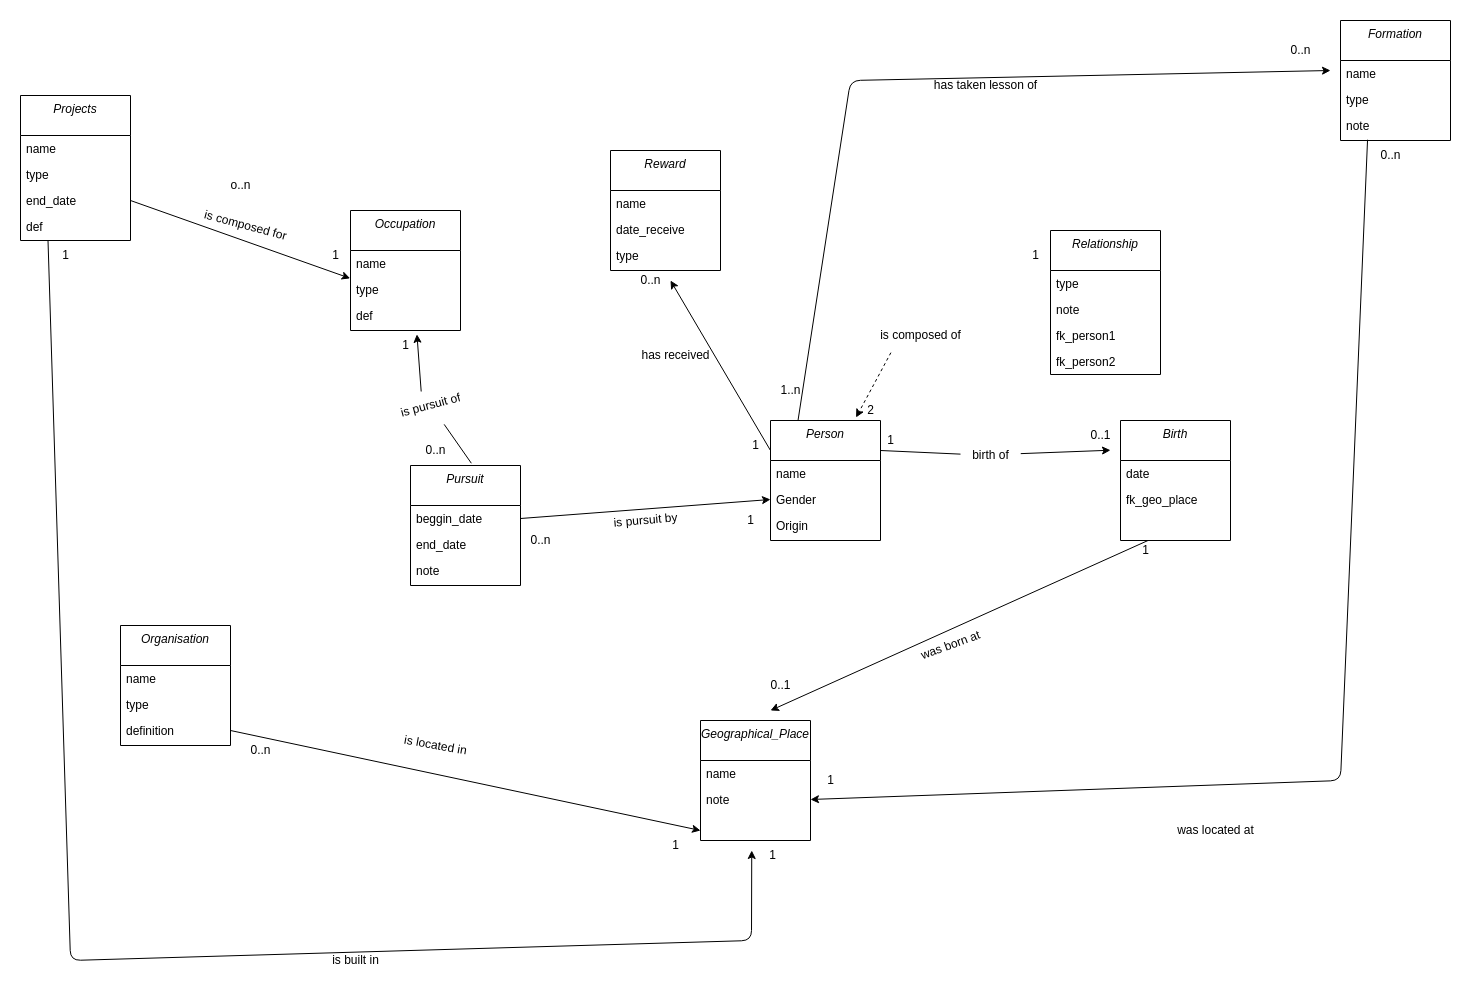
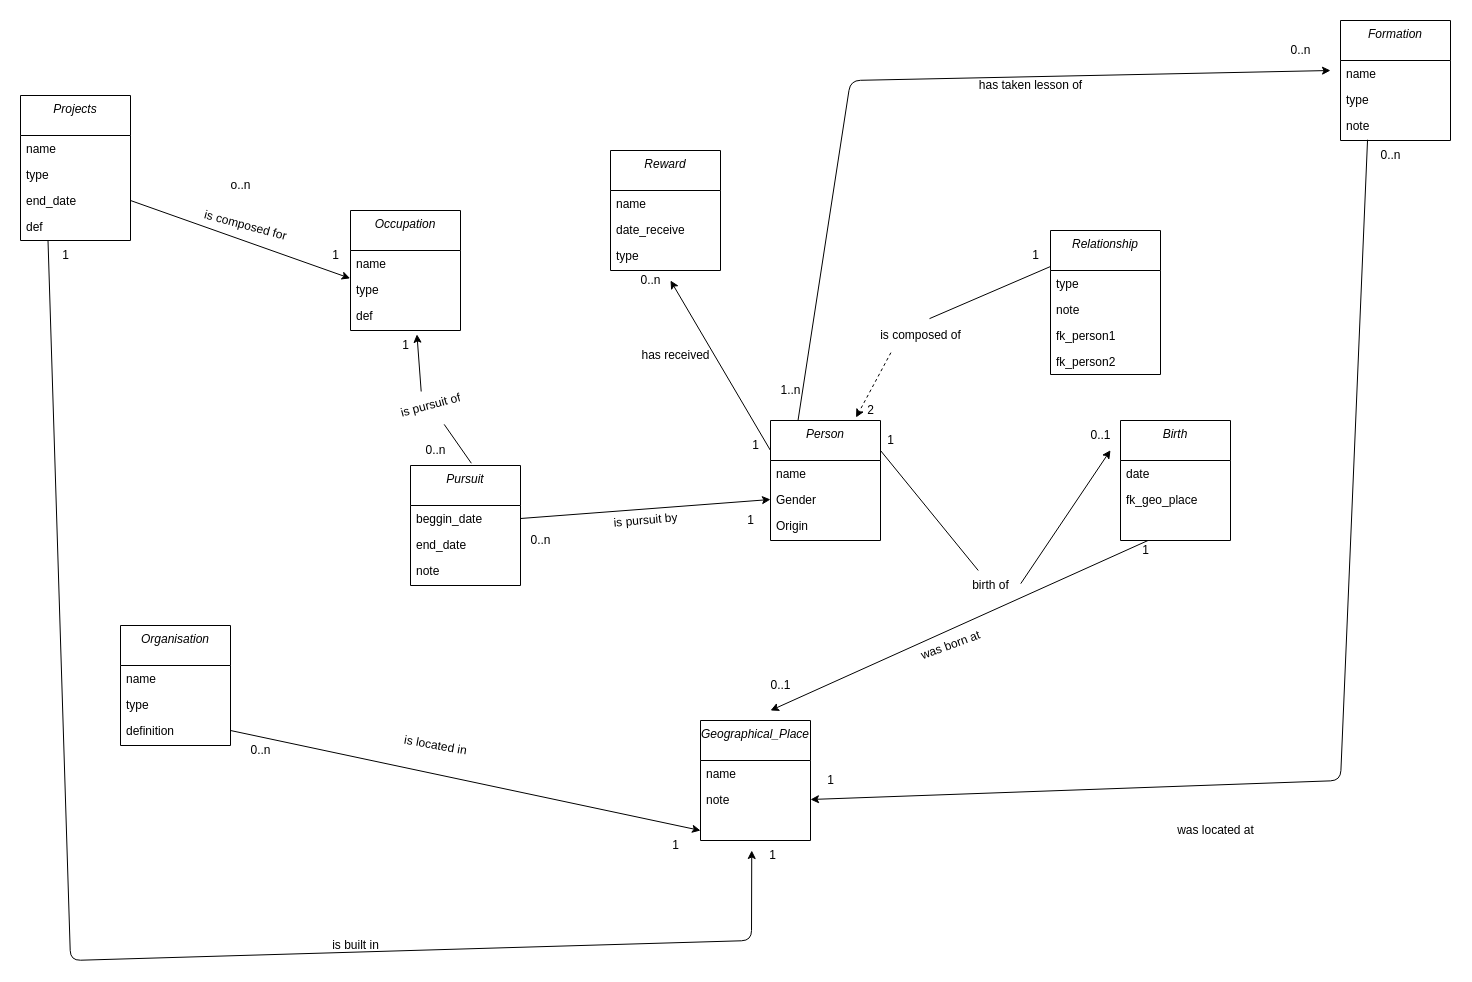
node "has taken lesson of": moved (986, 86) -> (1031, 86)
edge "Relationship" -- "is composed of": added
node "birth of": moved (991, 456) -> (991, 586)
node "is built in": moved (356, 961) -> (356, 946)
